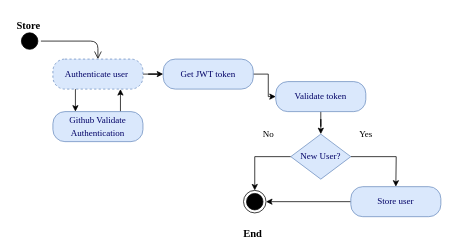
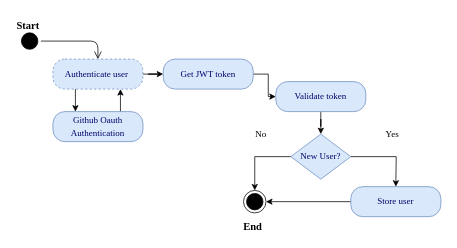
node "Store": label "Store" -> "Start"
node "Github Validate Authentication": label "Github Validate Authentication" -> "Github Oauth Authentication"
node "No": moved (268, 134) -> (261, 134)
node "Yes": moved (366, 134) -> (392, 134)
node "End": moved (257, 231) -> (257, 224)
